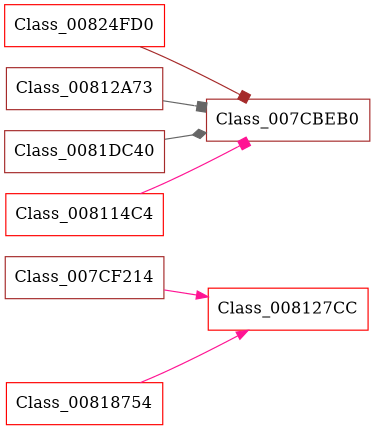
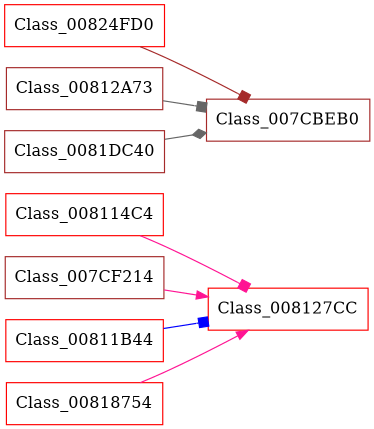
edge "Class_008114C4" -> "Class_007CBEB0": now "Class_008114C4" -> "Class_008127CC"
node "Class_00811B44": added
